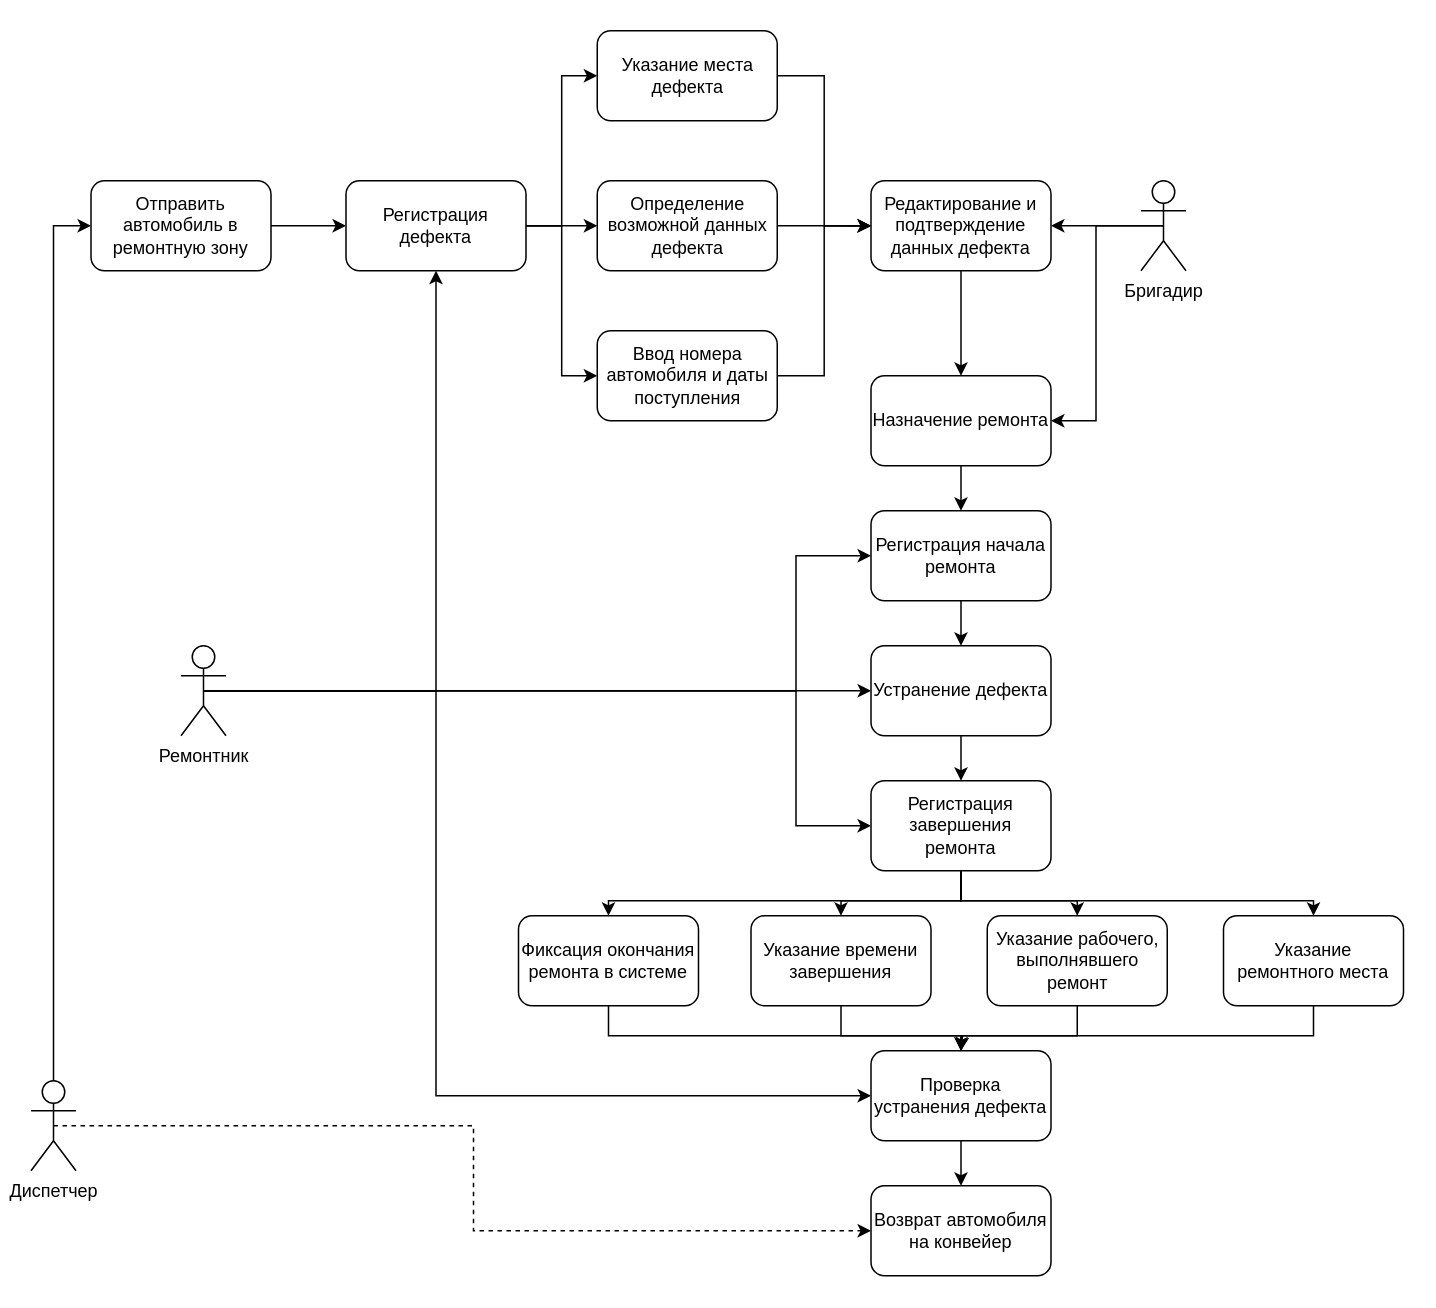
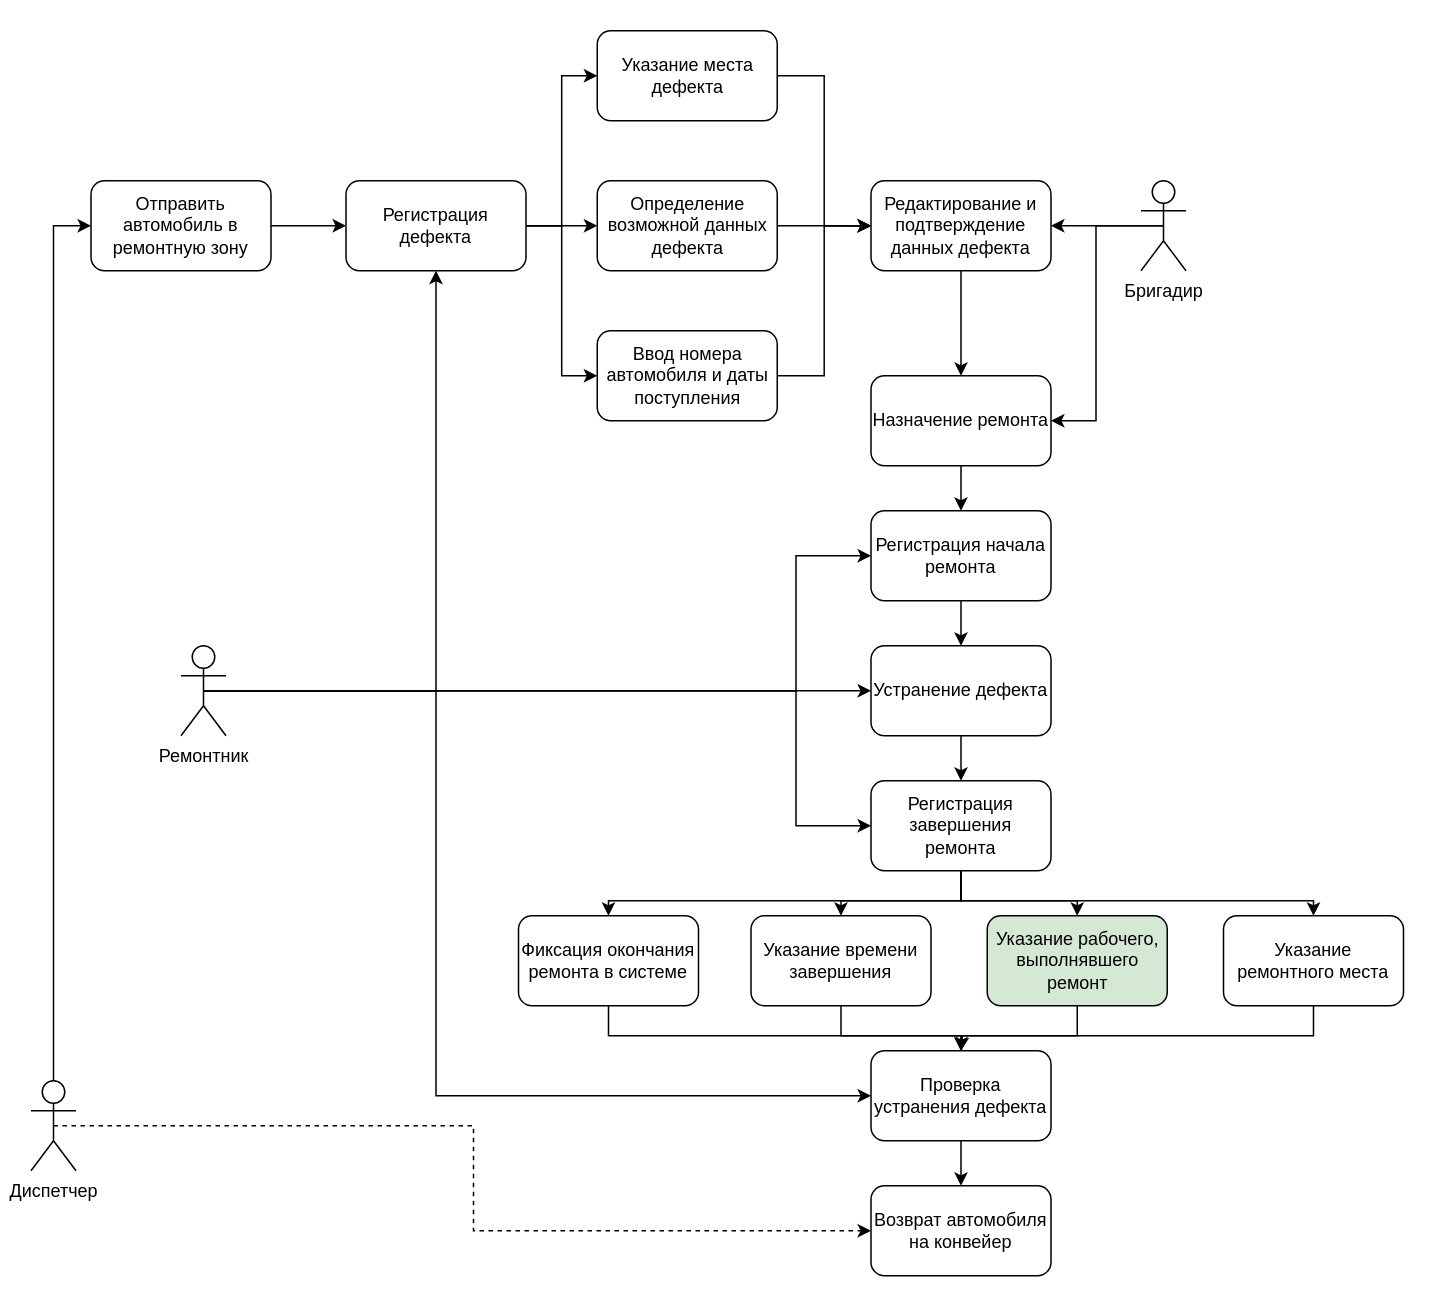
node "Указание рабочего, выполнявшего ремонт": fillcolor #ffffff -> #d5e8d4
